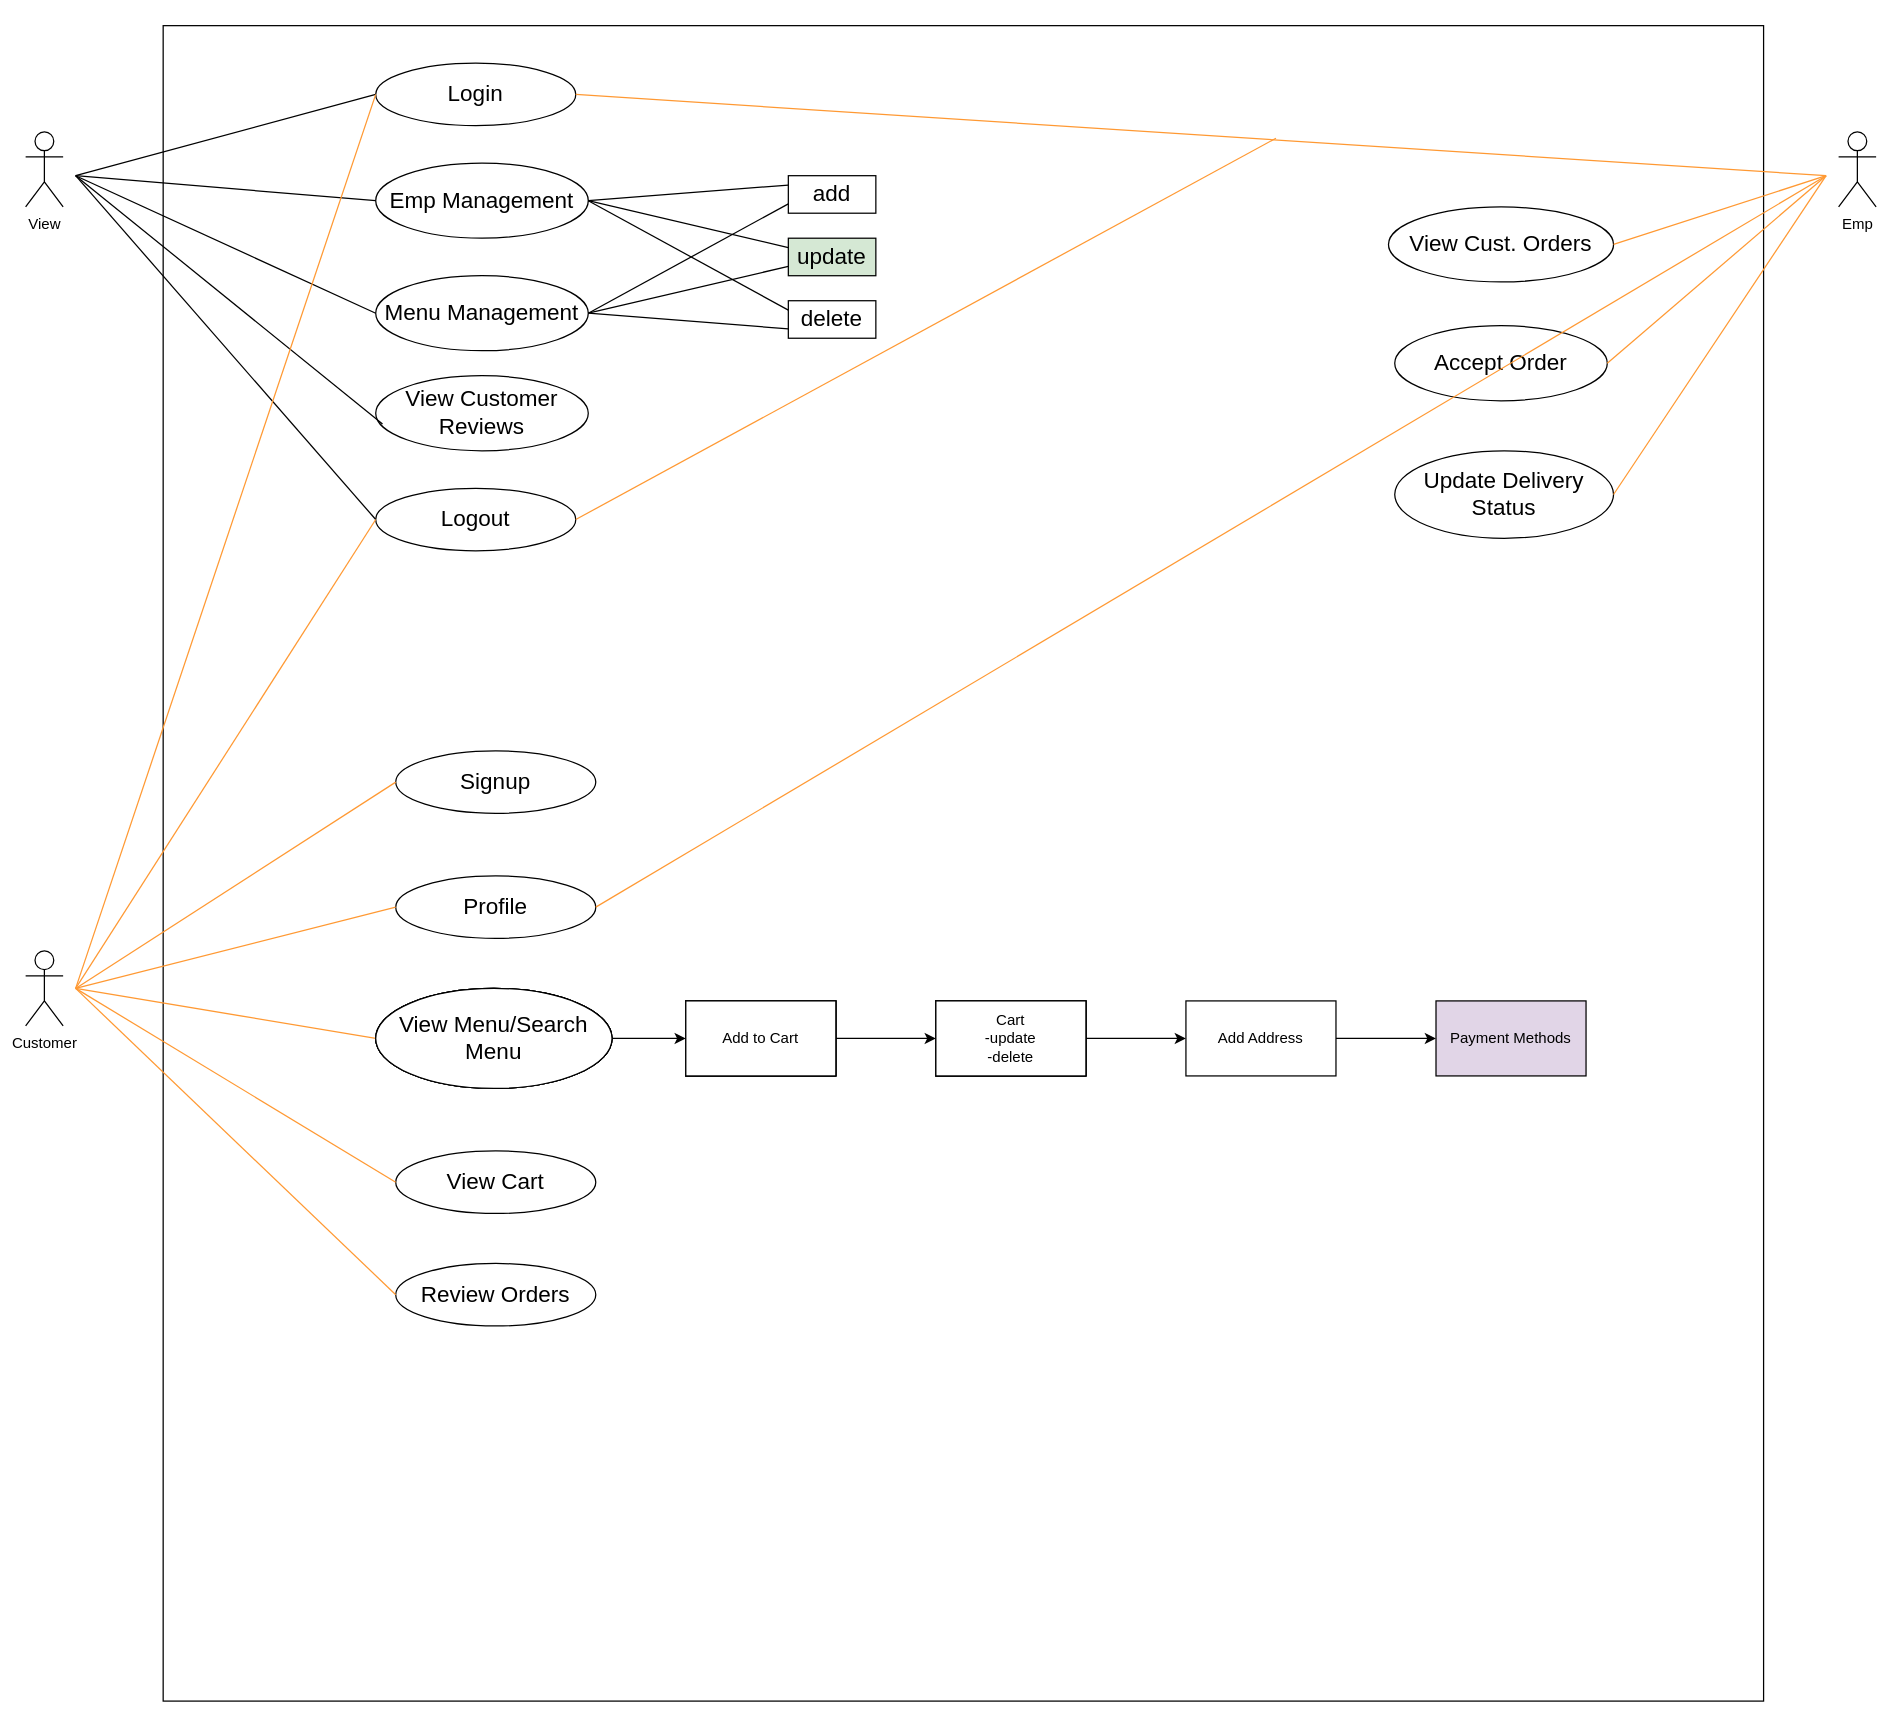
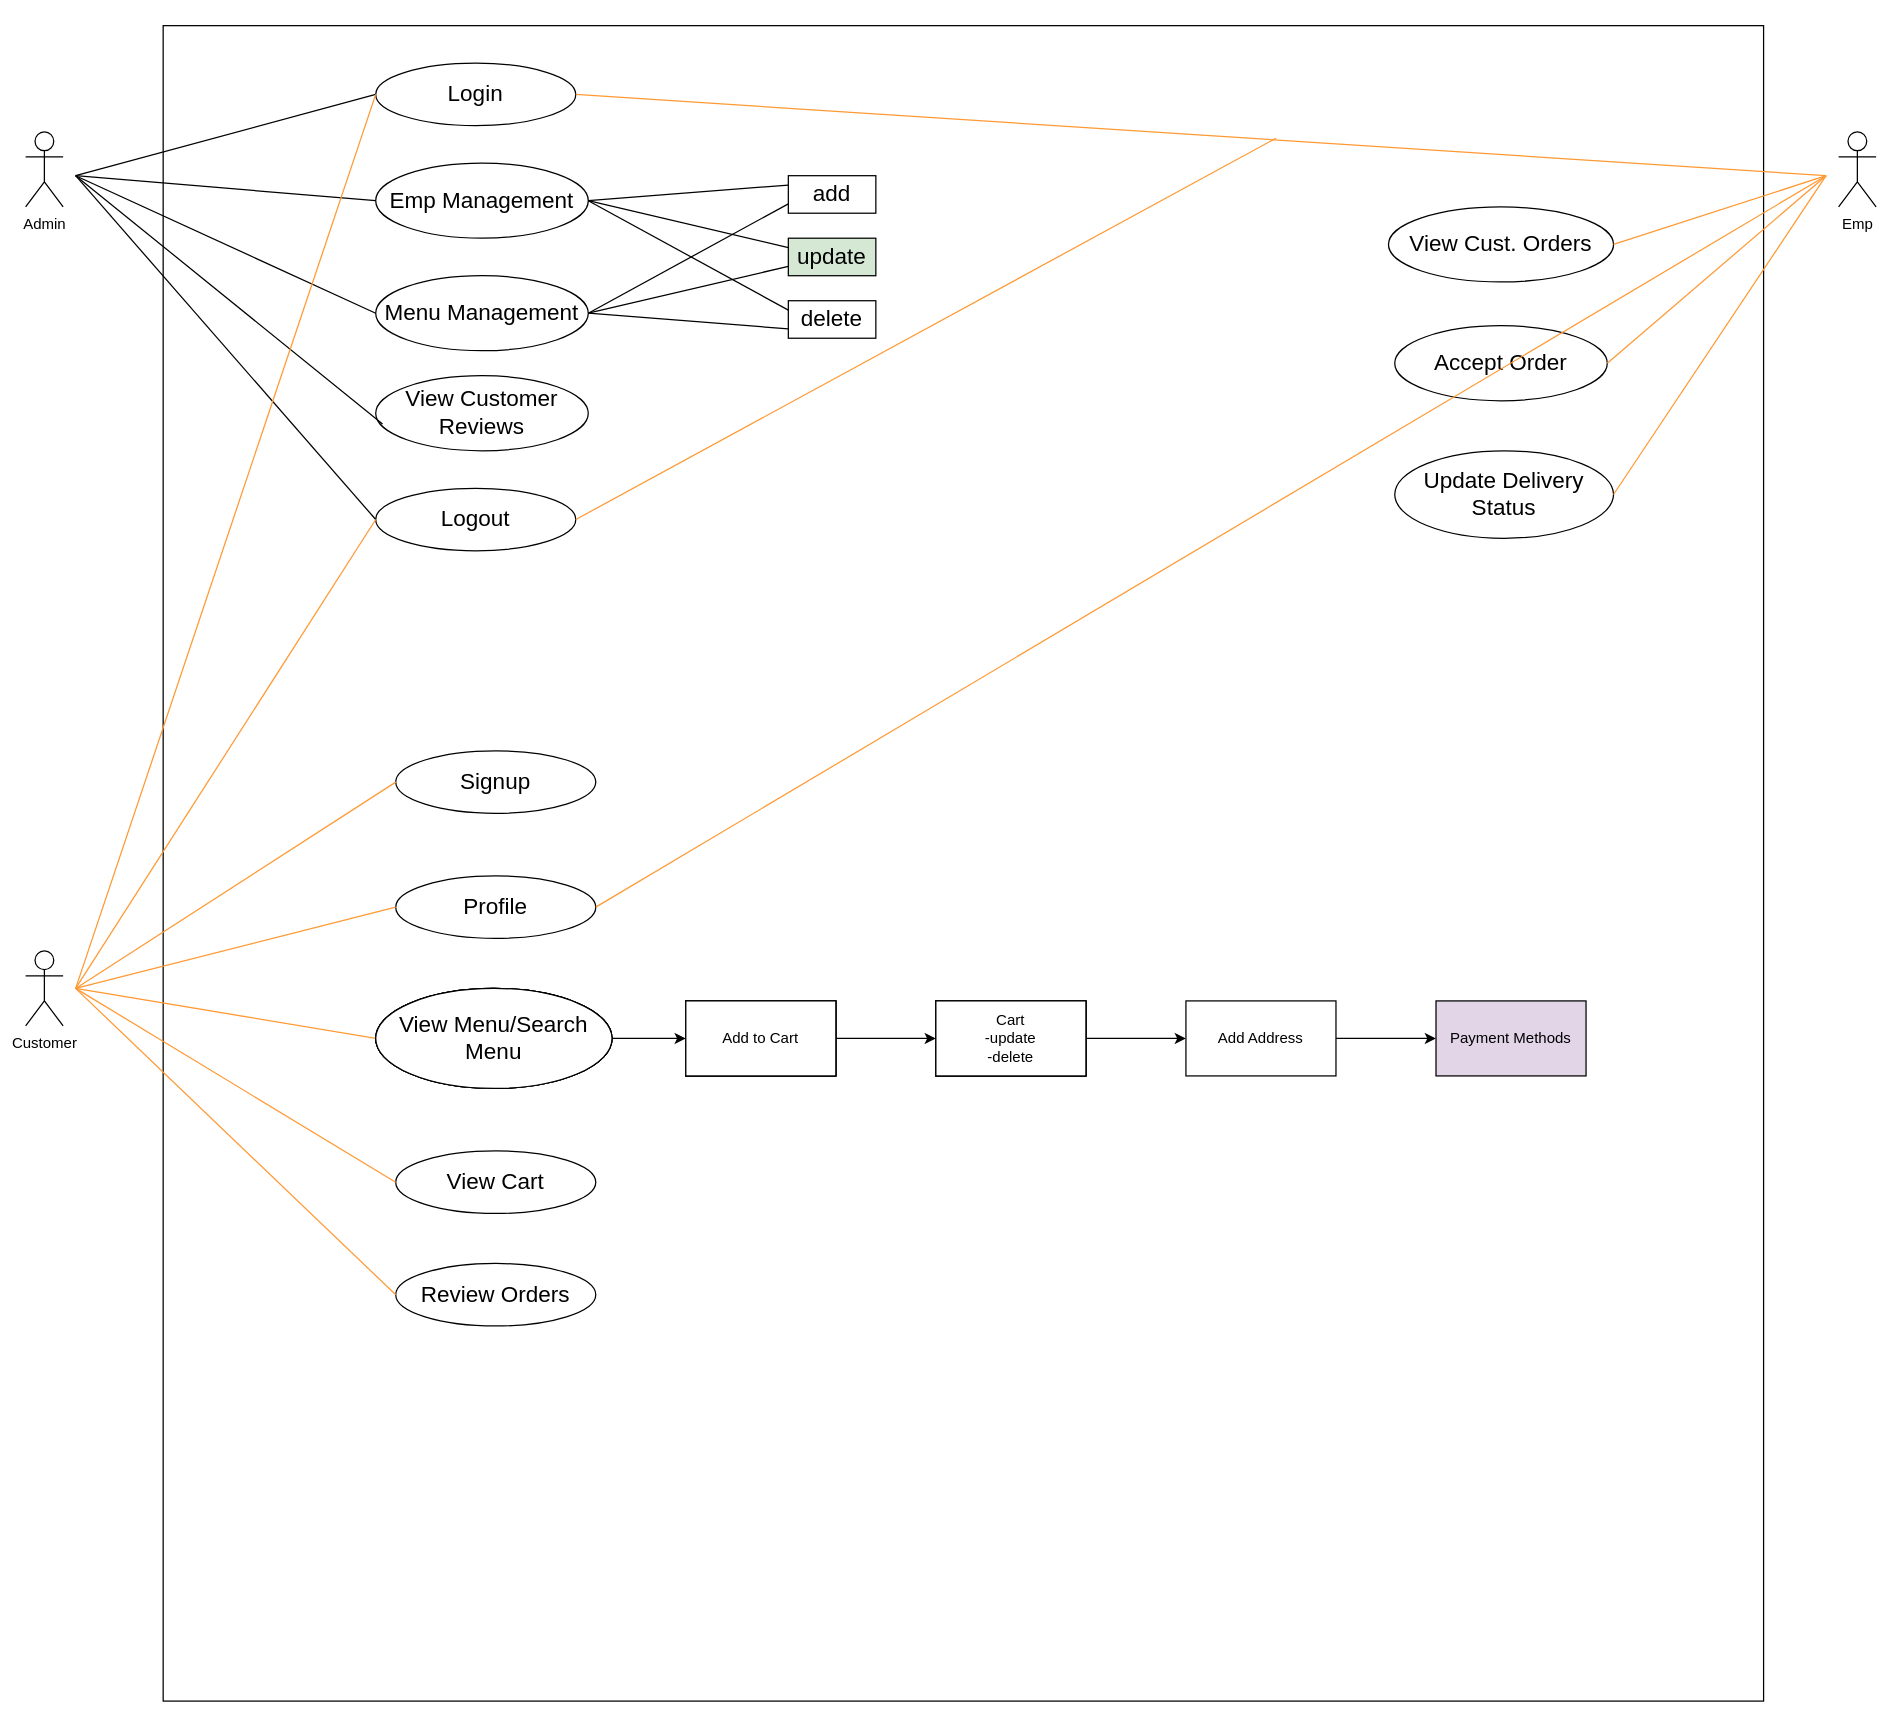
node "View": label "View" -> "Admin"
